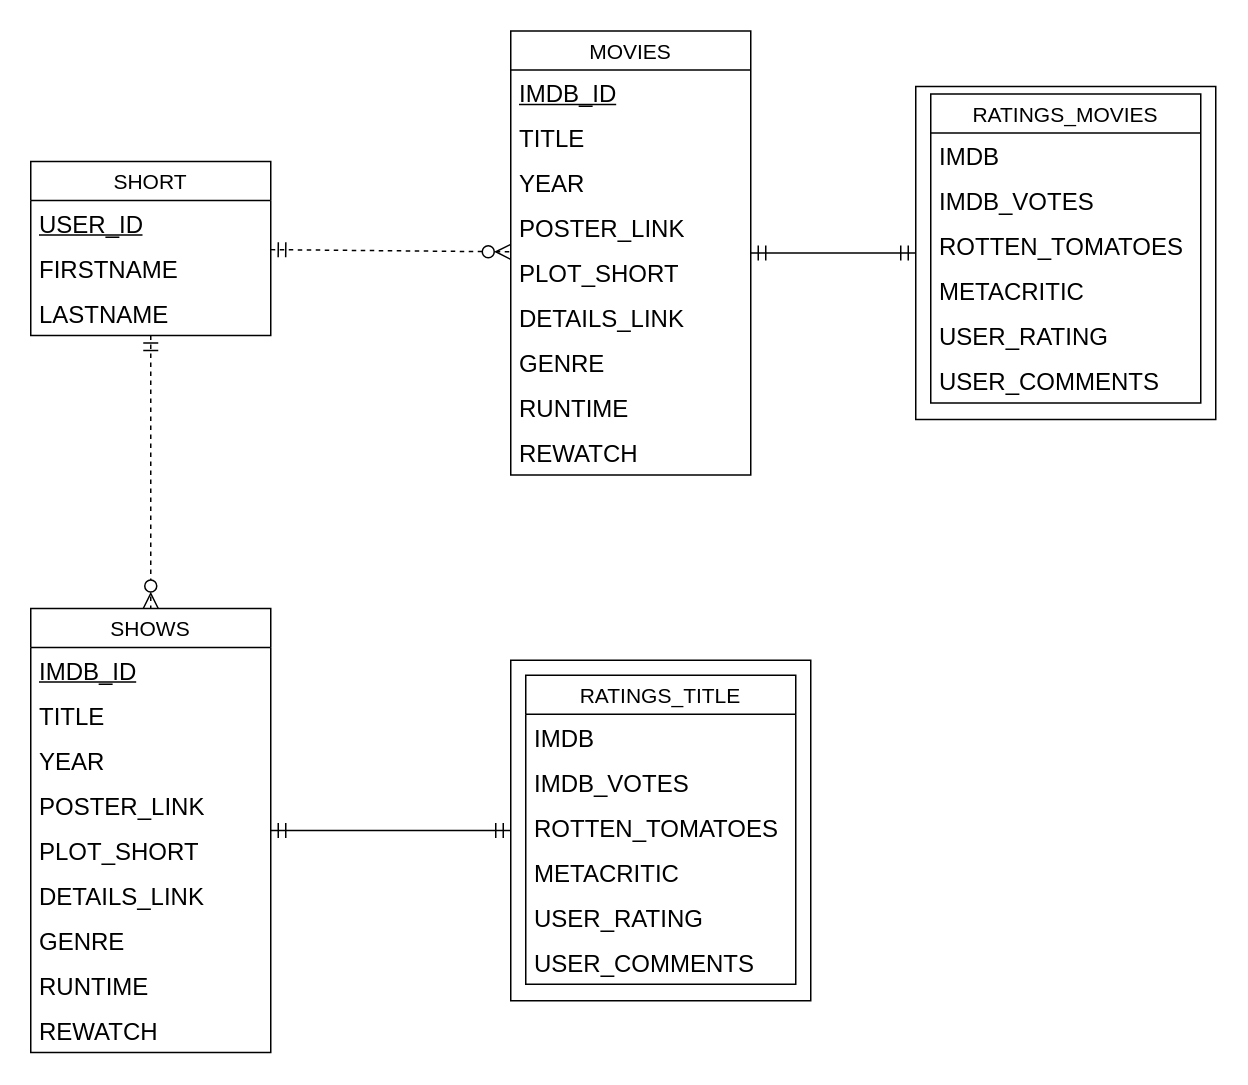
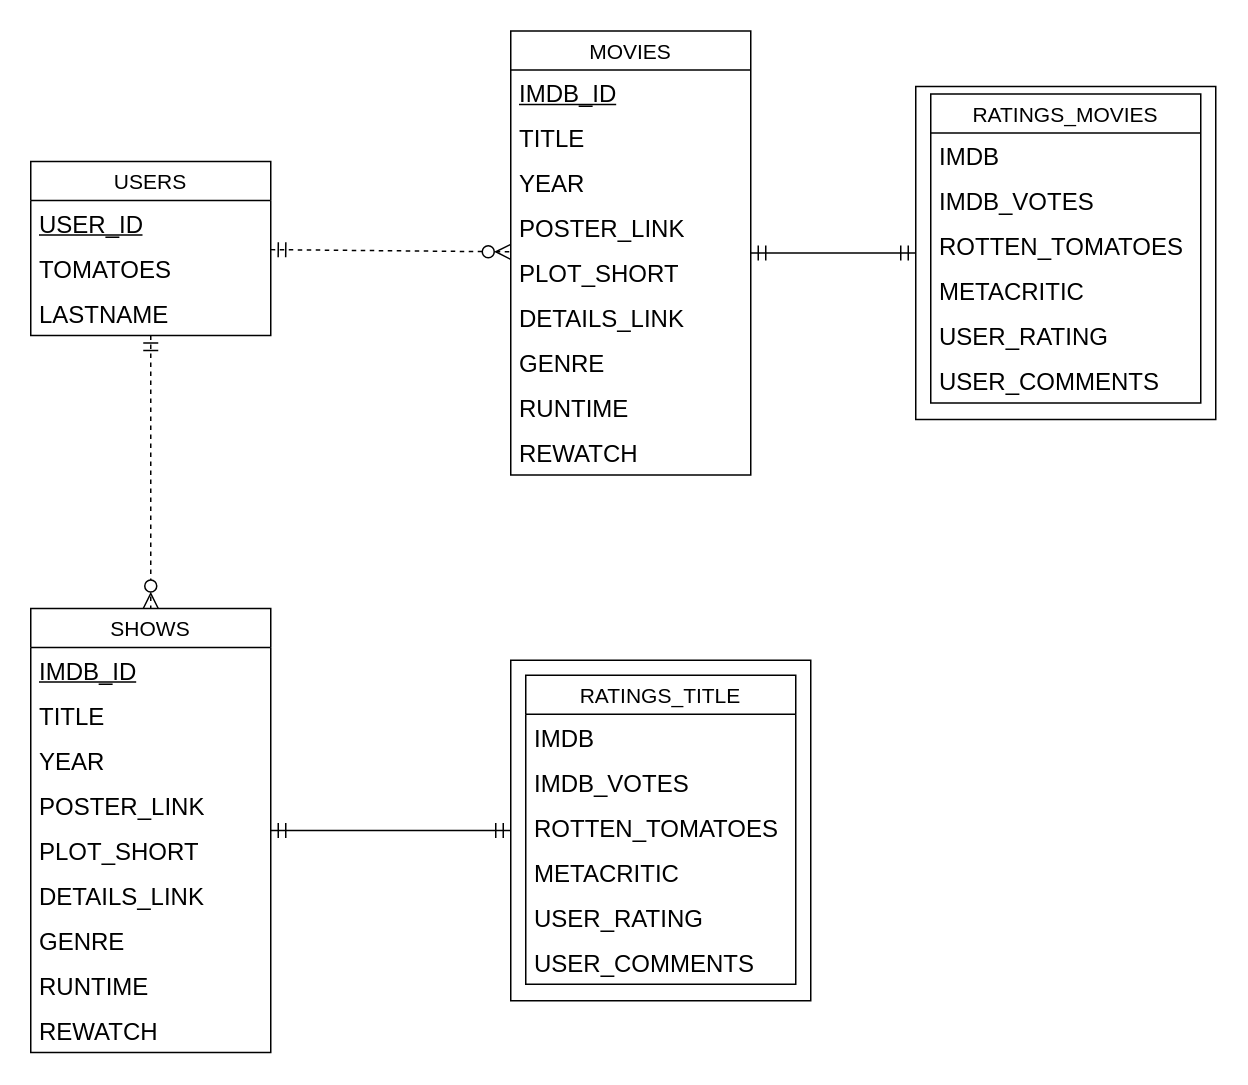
node "SHORT": label "SHORT" -> "USERS"
node "FIRSTNAME": label "FIRSTNAME" -> "TOMATOES"
